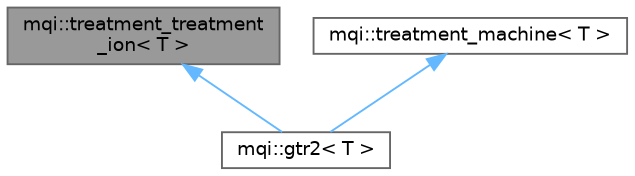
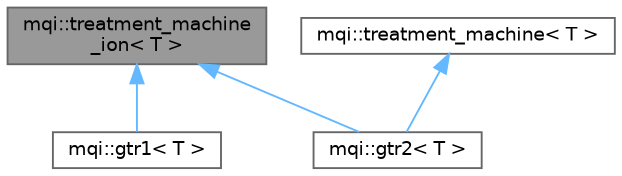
node "mqi::treatment_treatment _ion< T >": label "mqi::treatment_treatment _ion< T >" -> "mqi::treatment_machine _ion< T >"
node "mqi::gtr1< T >": added
